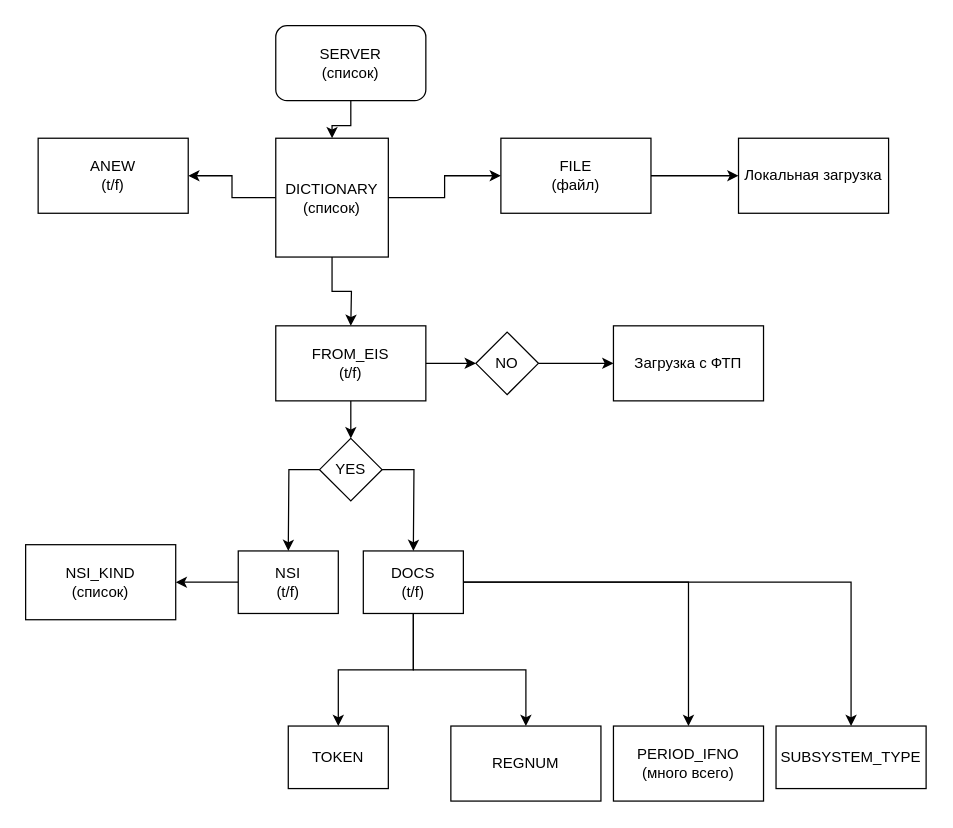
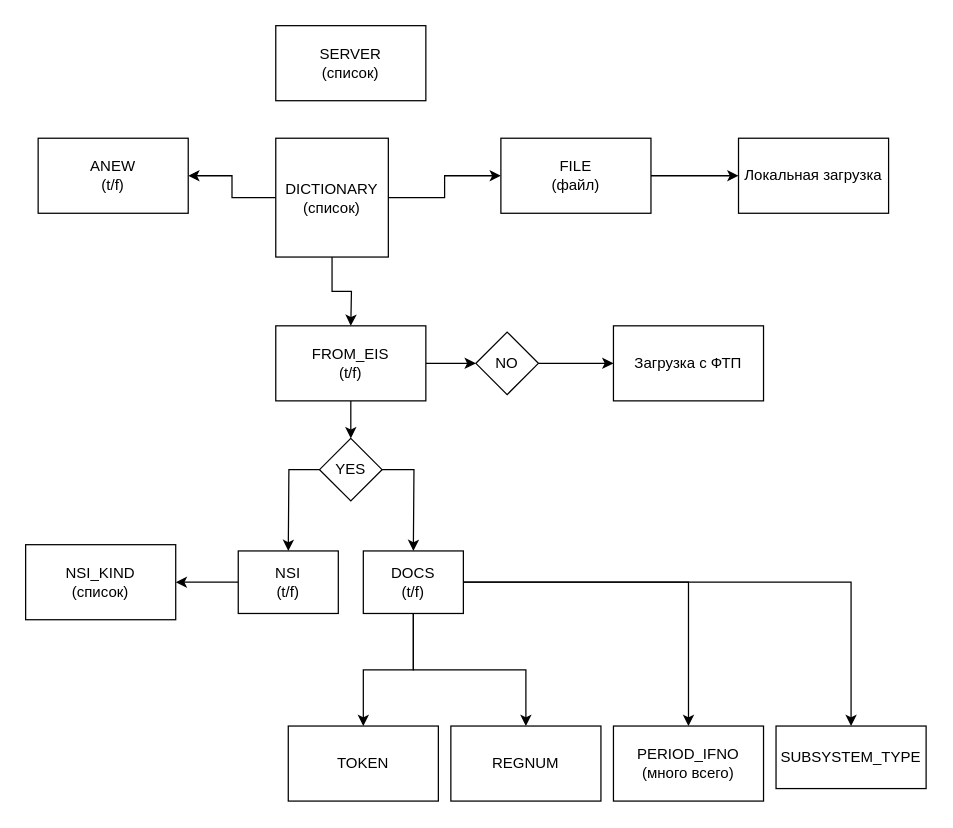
node "SERVER (список)": shape rounded rectangle -> rectangle
edge "SERVER (список)" -> "DICTIONARY (список)": removed
node "TOKEN": size 100x63 -> 150x75
